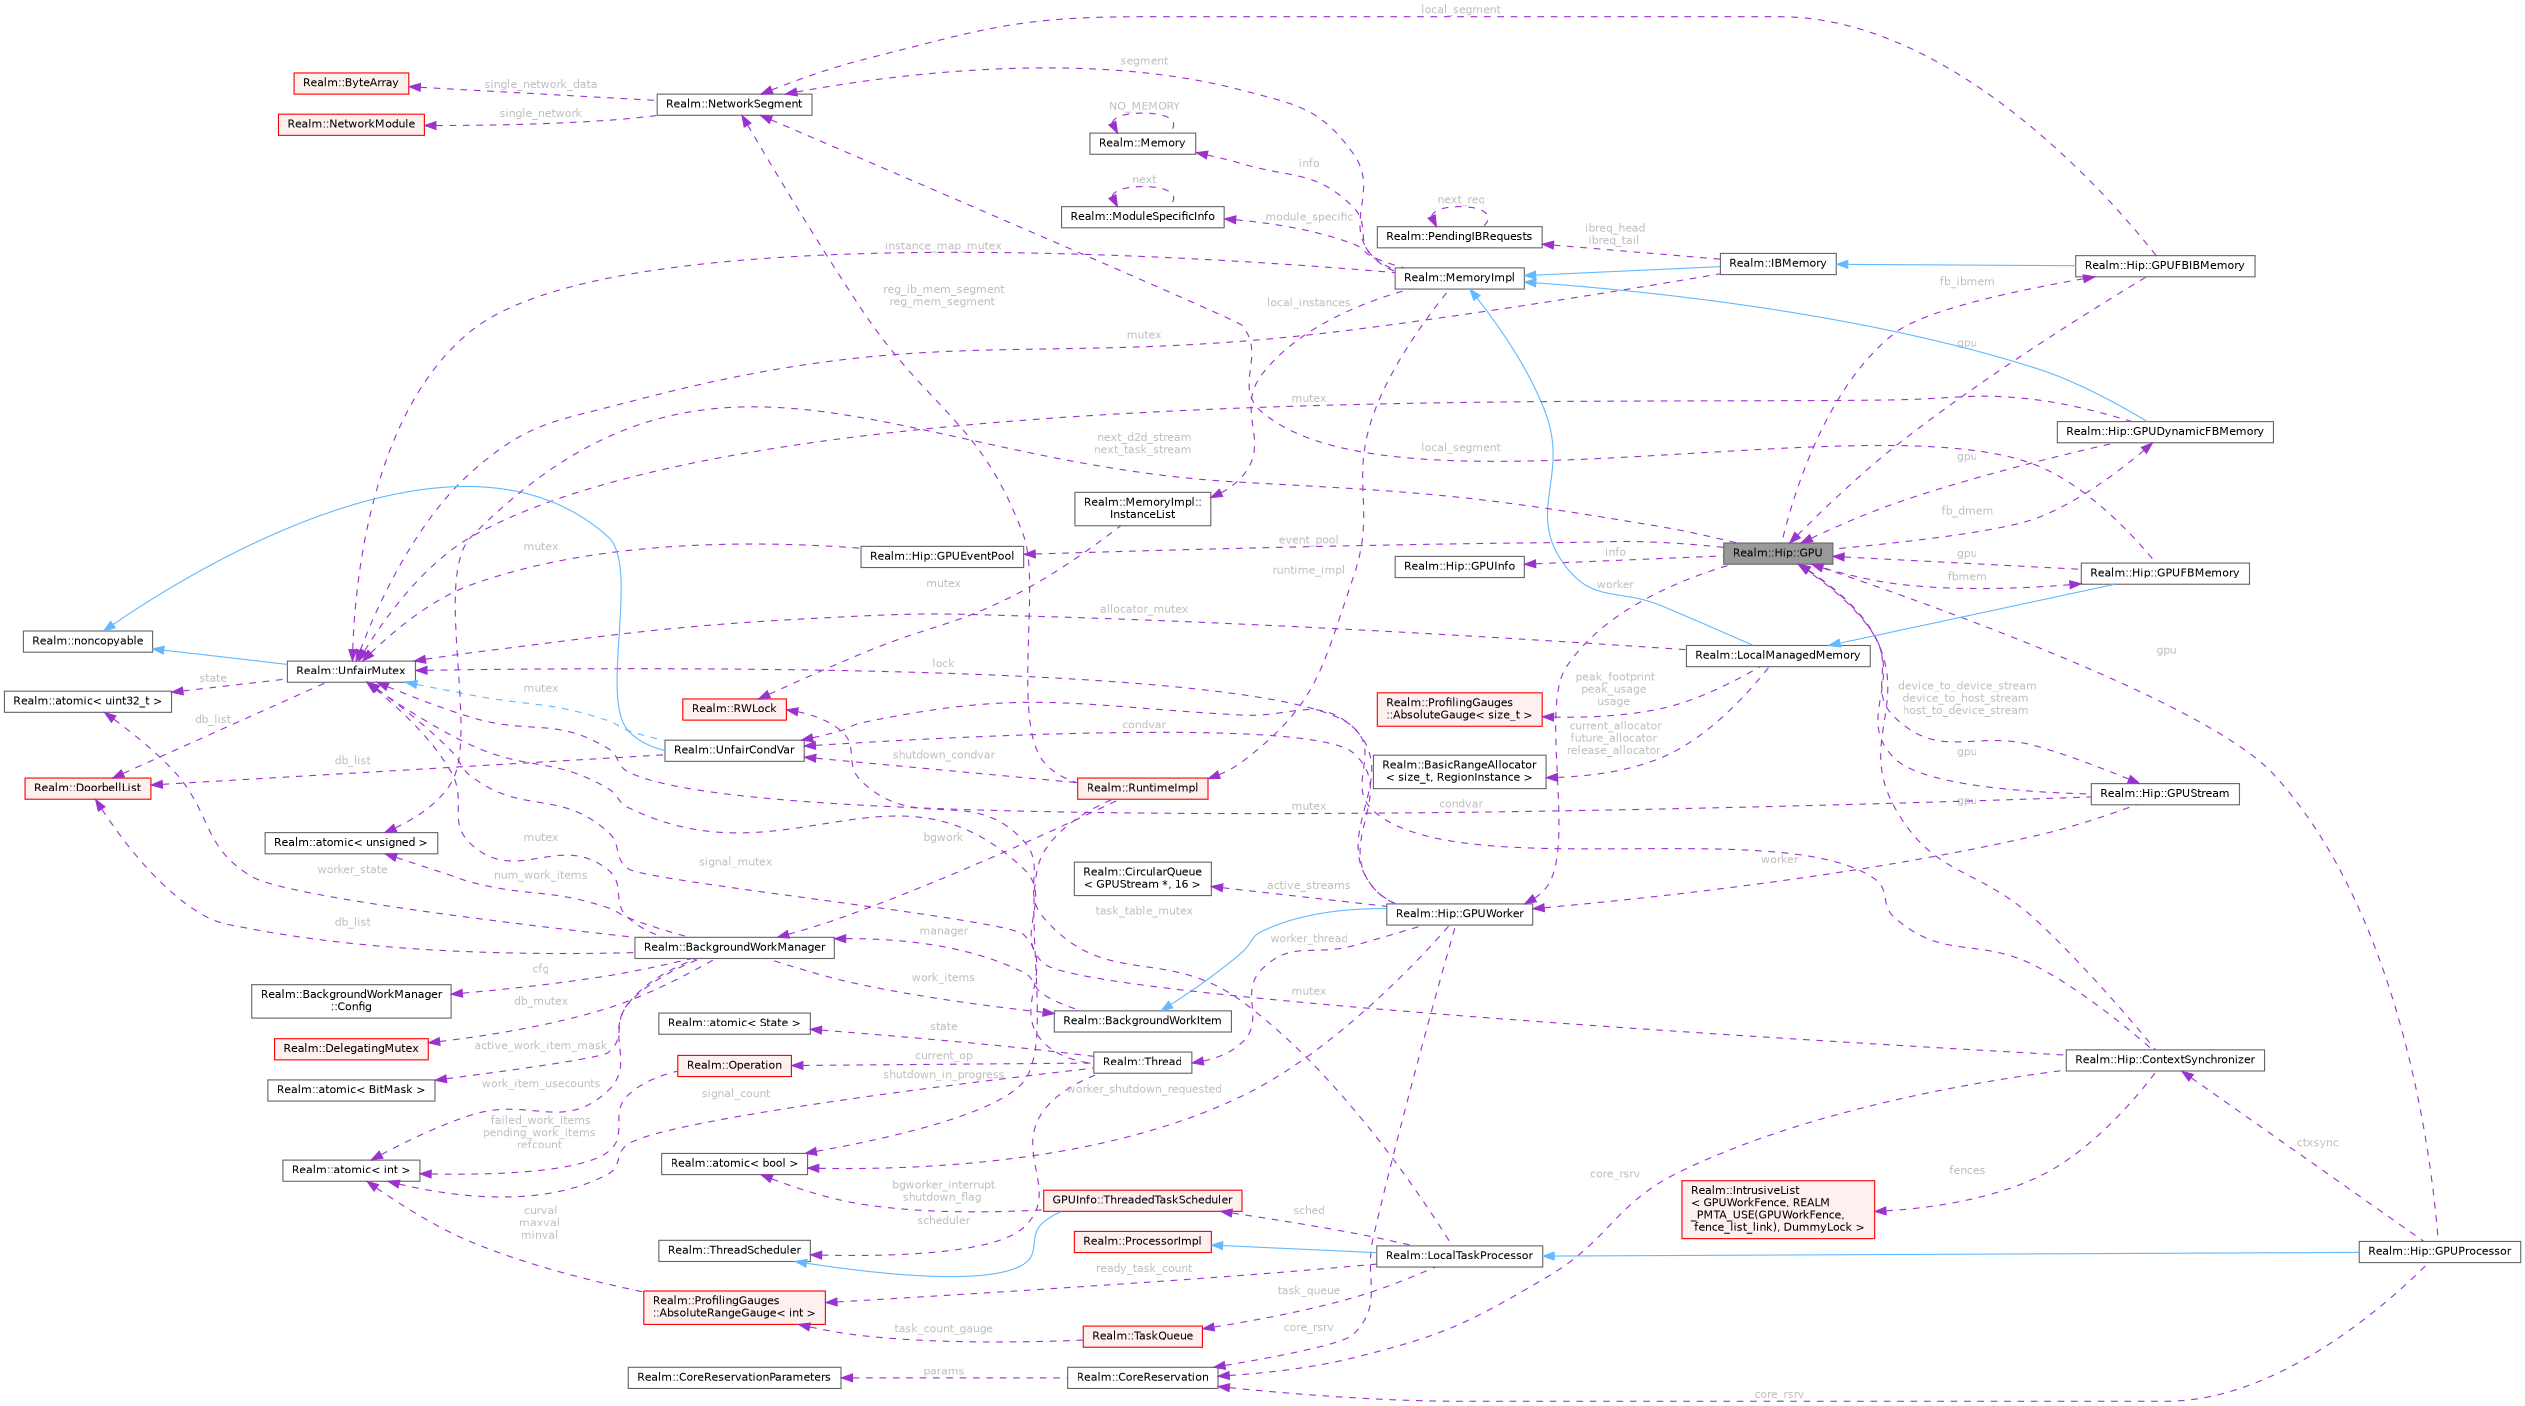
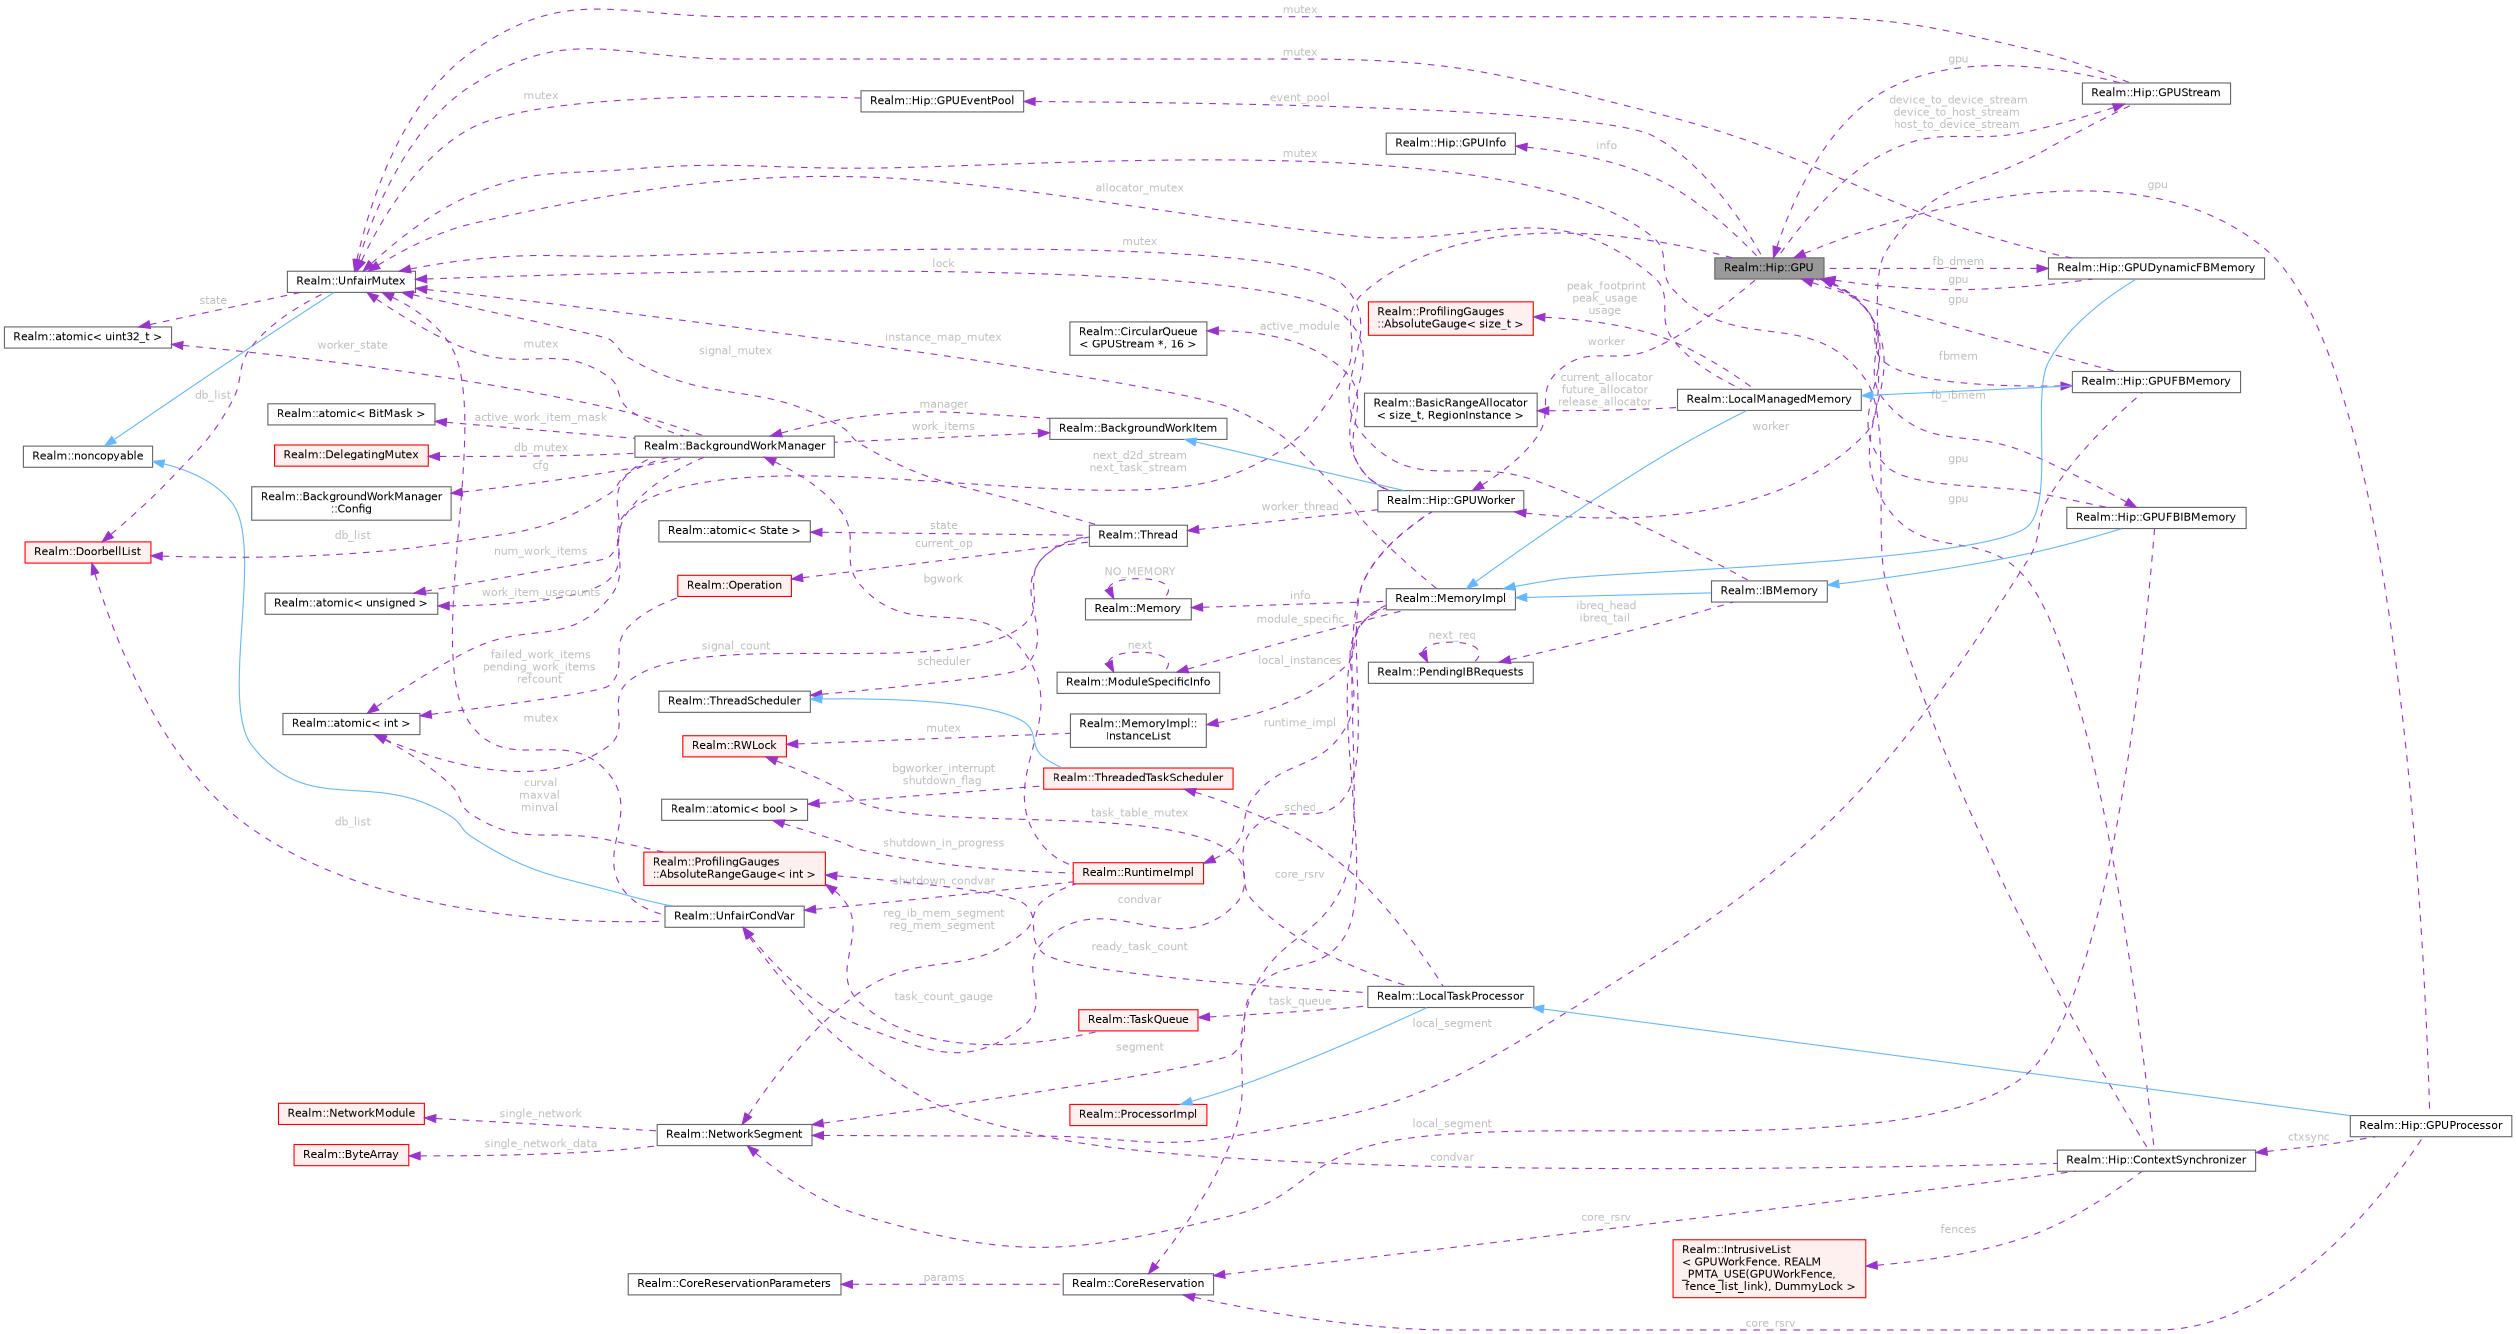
edge "Realm::UnfairCondVar" -> "Realm::UnfairMutex": color steelblue1 -> darkorchid3
edge "Realm::Hip::GPUWorker" -> "Realm::CircularQueue < GPUStream *, 16 >": label " active_streams" -> " active_module"
edge "Realm::Hip::GPUWorker" -> "Realm::atomic< bool >": removed, label "worker_shutdown_requested"
node "GPUInfo::ThreadedTaskScheduler": label "GPUInfo::ThreadedTaskScheduler" -> "Realm::ThreadedTaskScheduler"
